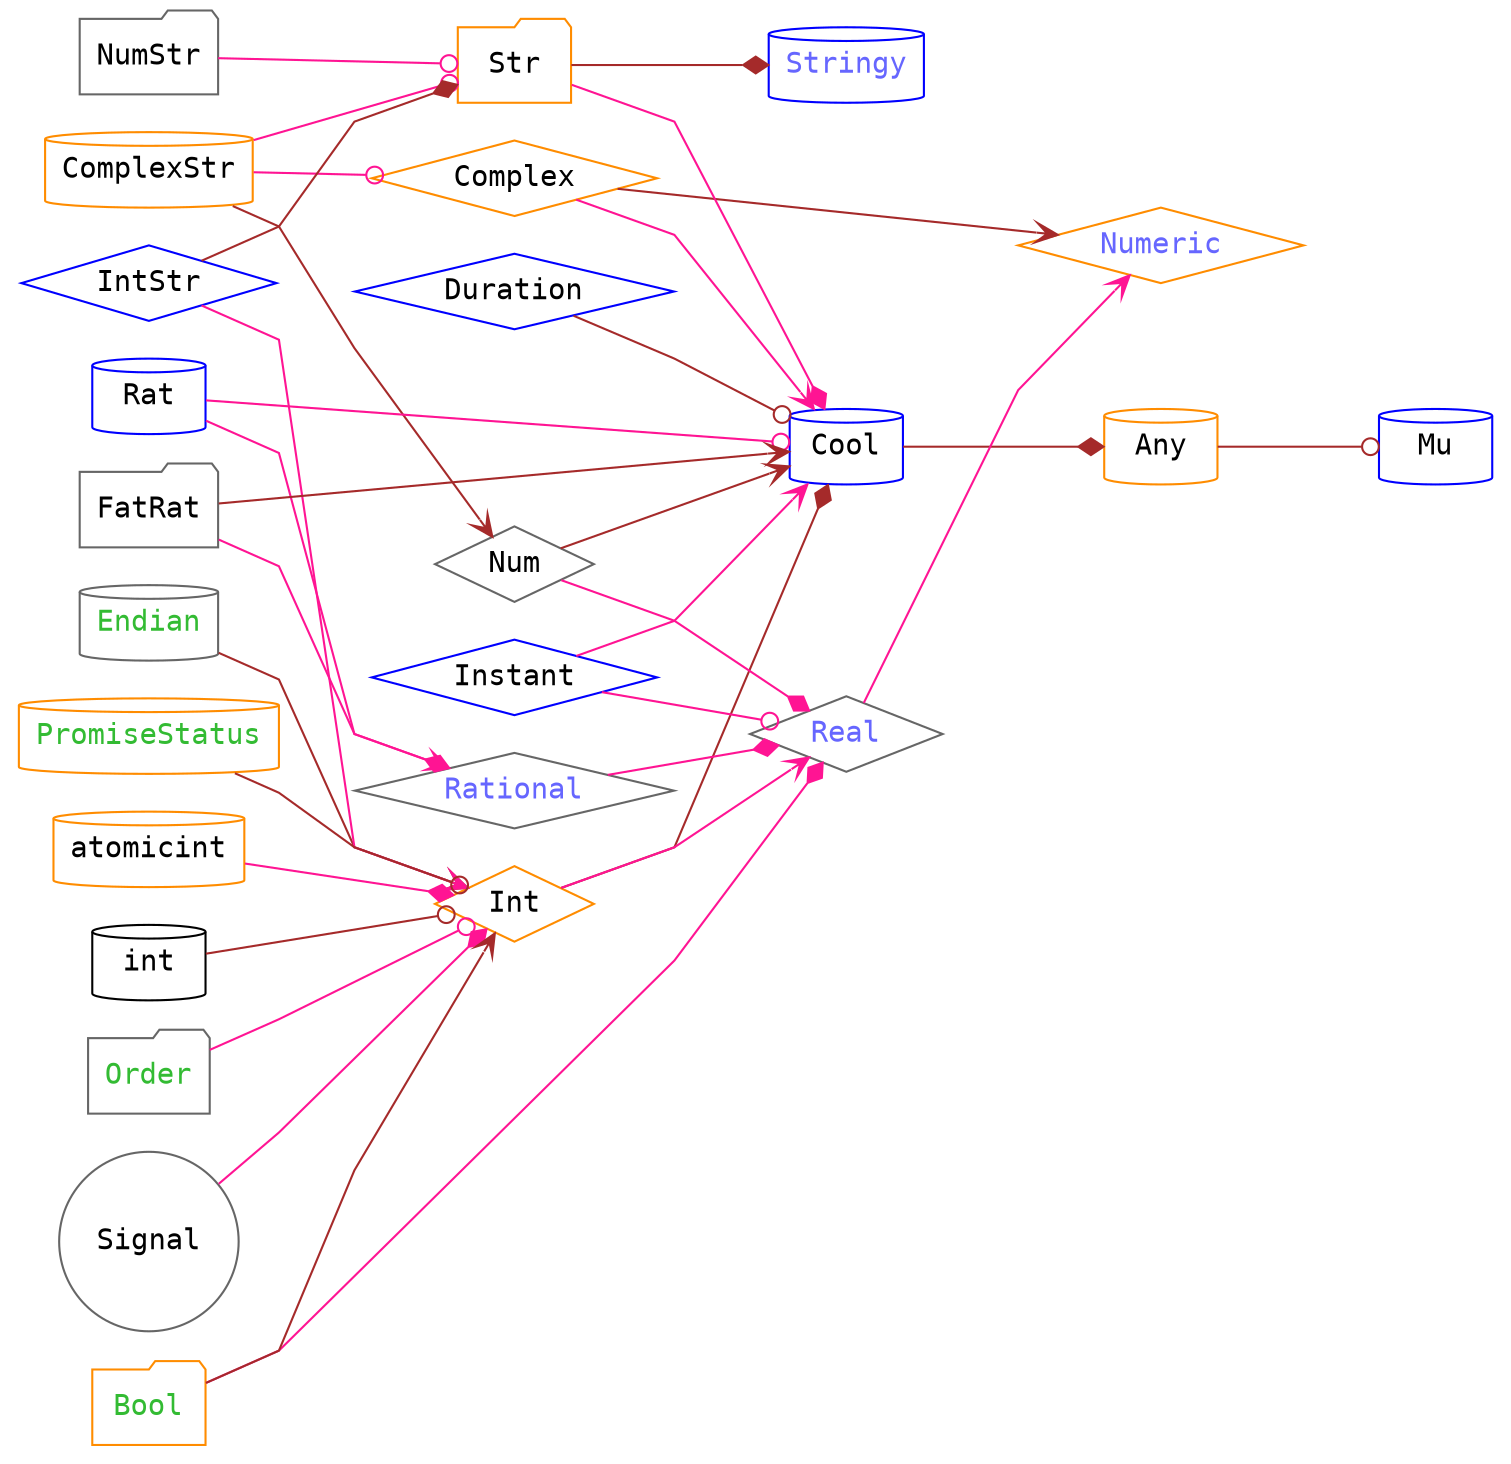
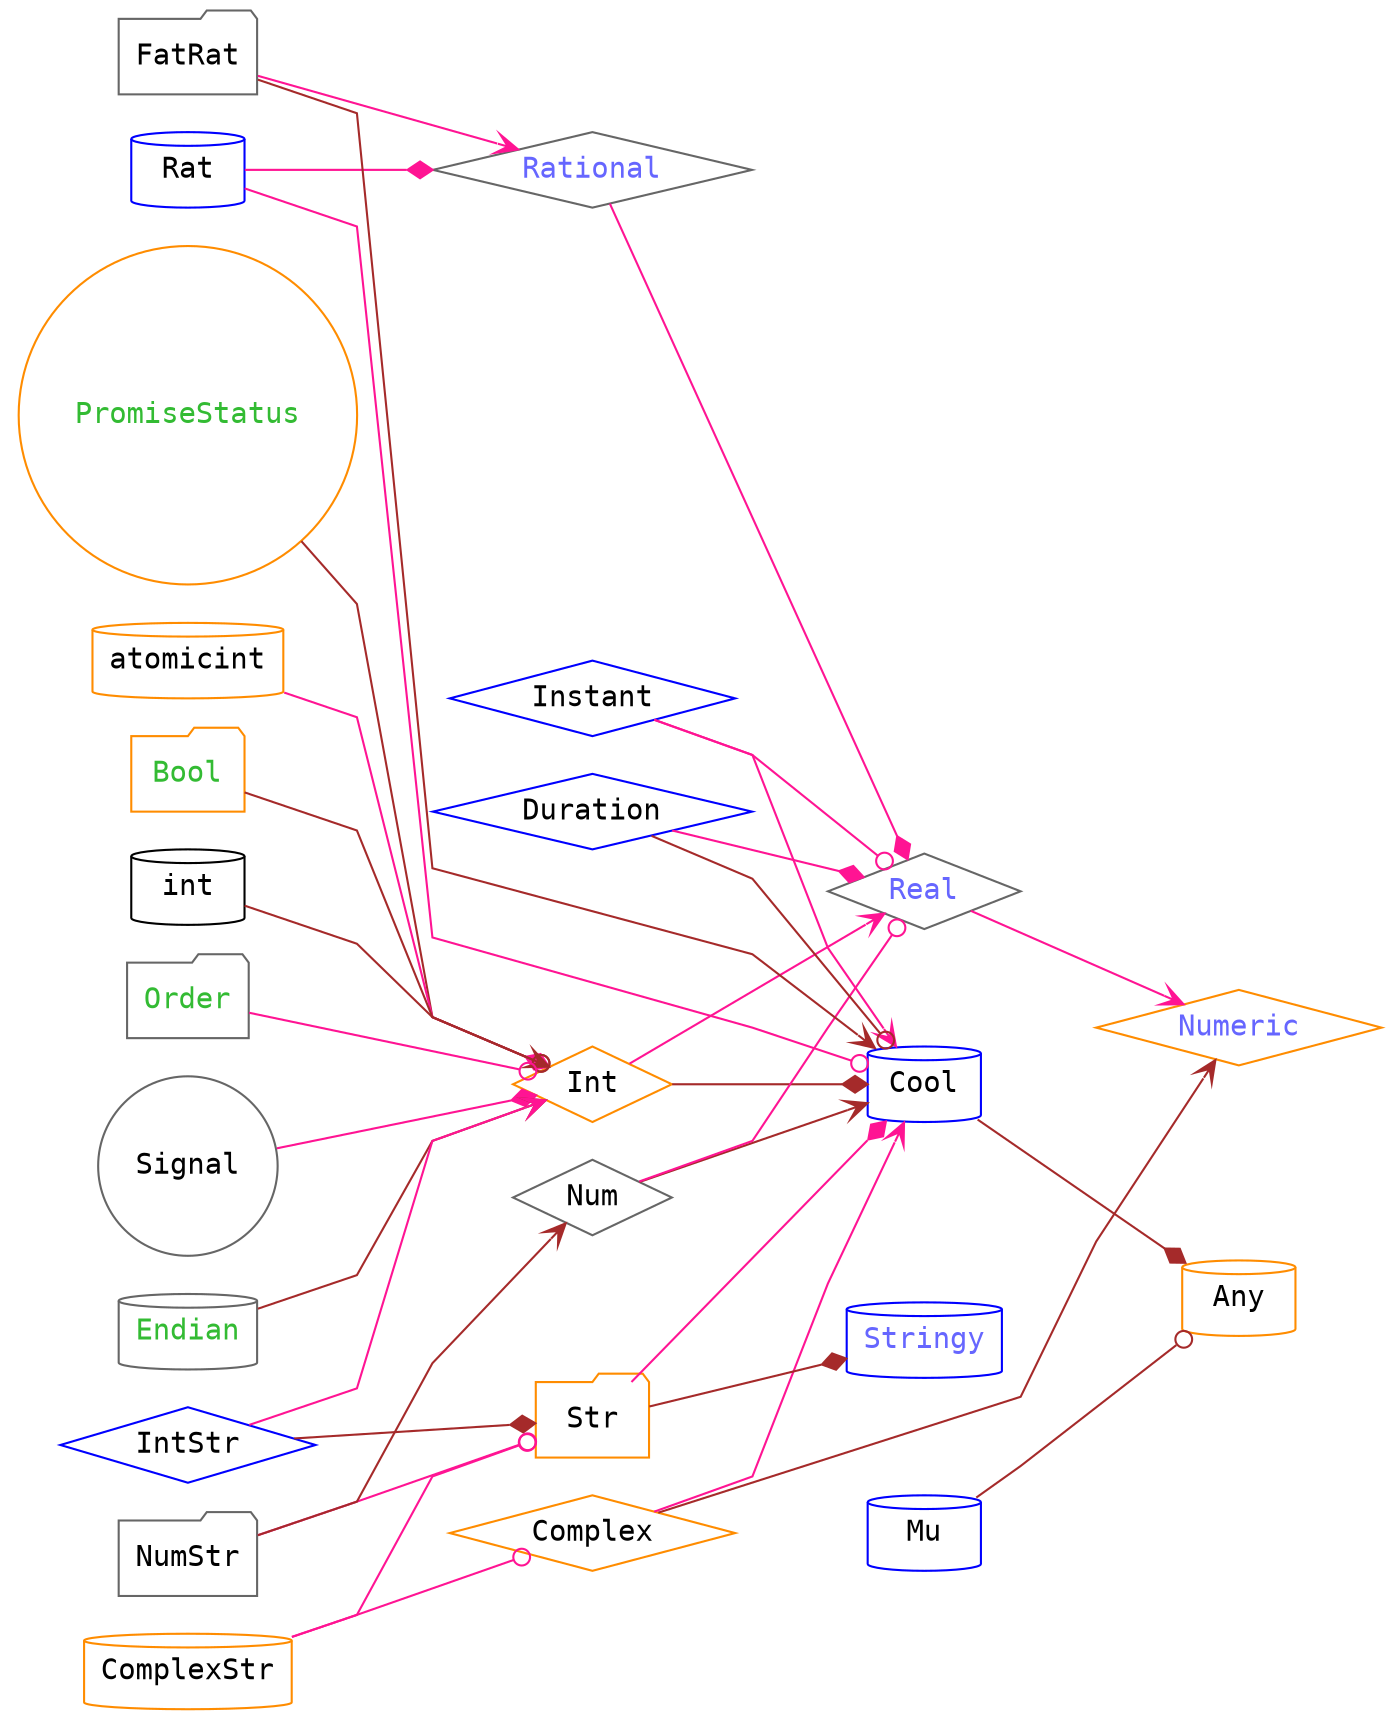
edge "ComplexStr" -> "Num": now "NumStr" -> "Num"
edge "Any" -> "Mu": reversed
edge "Num" -> "Real": arrowhead diamond -> odot
node "PromiseStatus": shape cylinder -> circle
edge "Bool" -> "Real": now "Duration" -> "Real"
